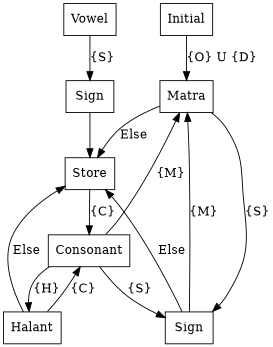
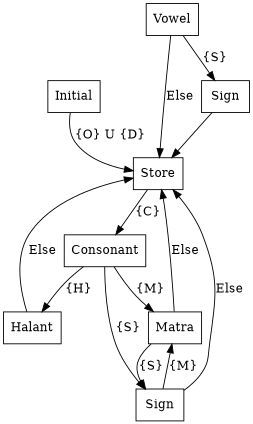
edge "Initial" -> "Matra": now "Initial" -> "Store"
edge "Vowel" -> "Store": added, label "Else"
edge "Halant" -> "Consonant": removed, label "{C}"
